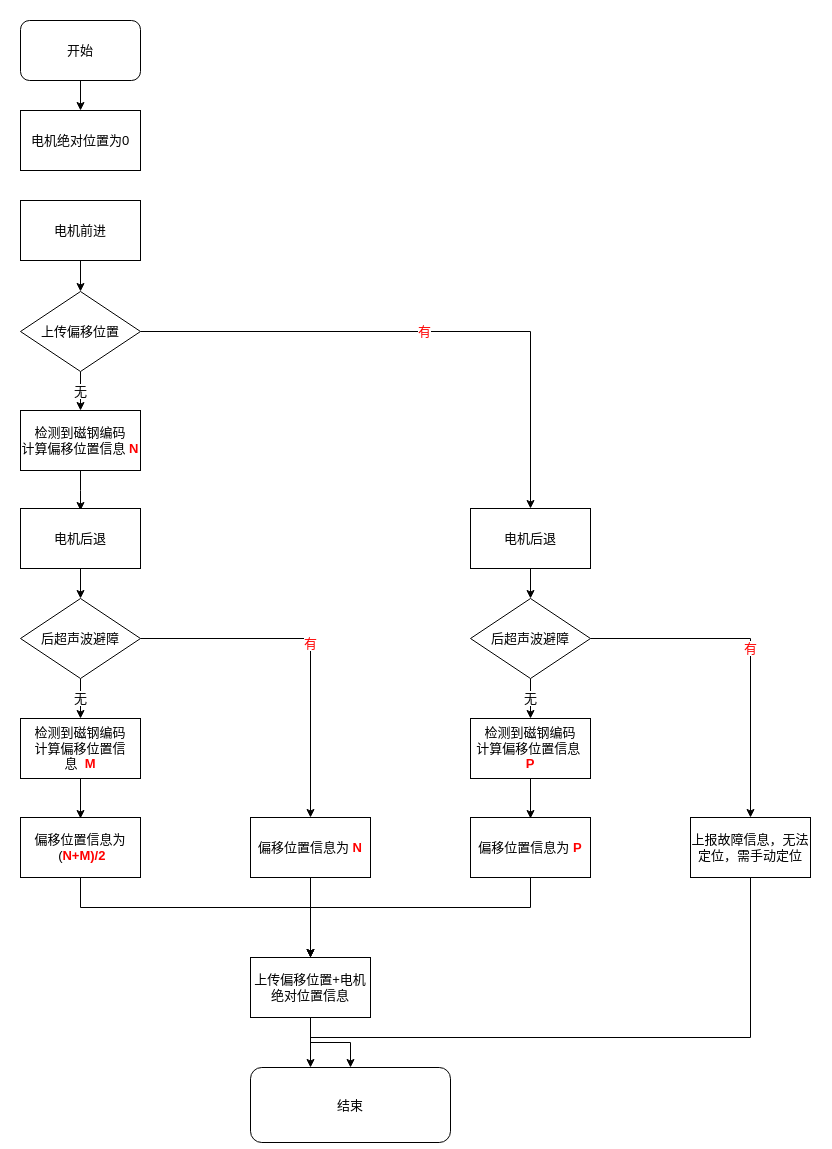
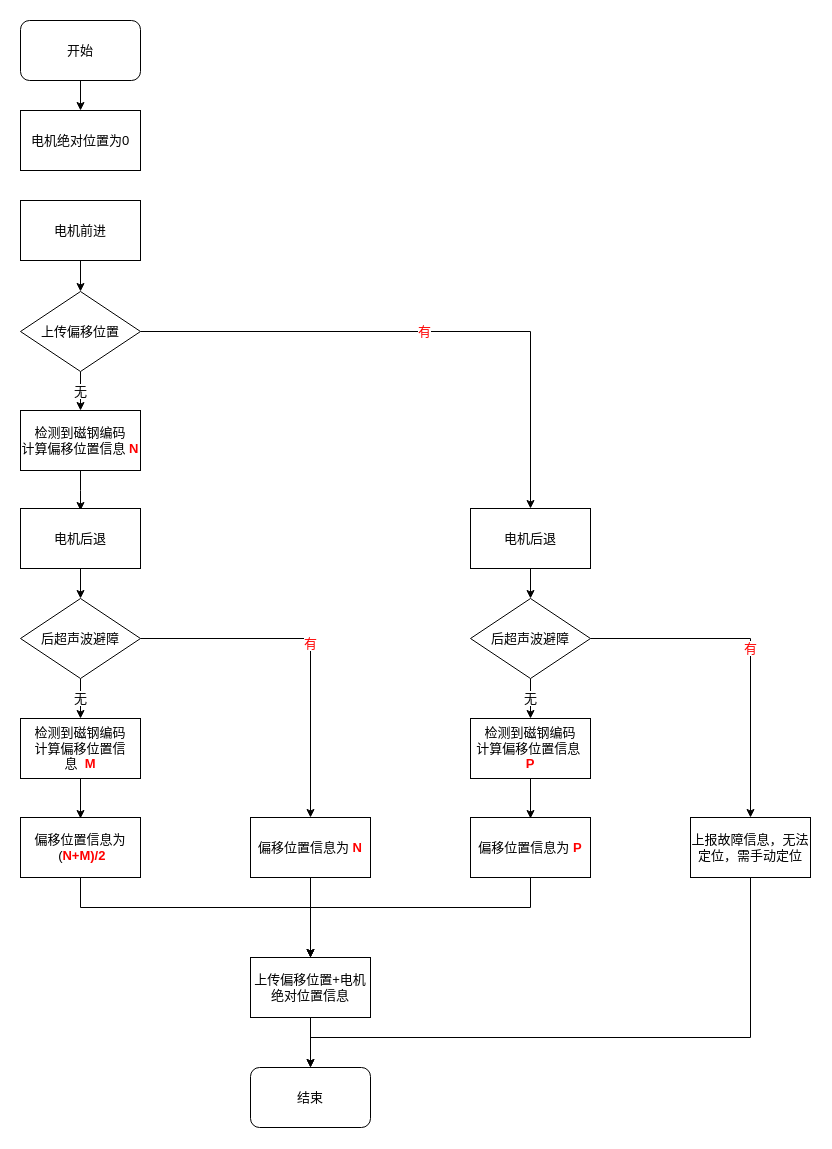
node "结束": size 200x75 -> 120x60
